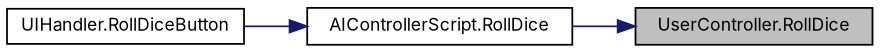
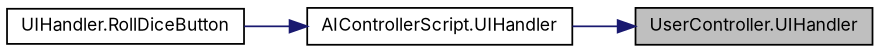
node "AIControllerScript.RollDice": label "AIControllerScript.RollDice" -> "AIControllerScript.UIHandler"
node "UserController.RollDice": label "UserController.RollDice" -> "UserController.UIHandler"
